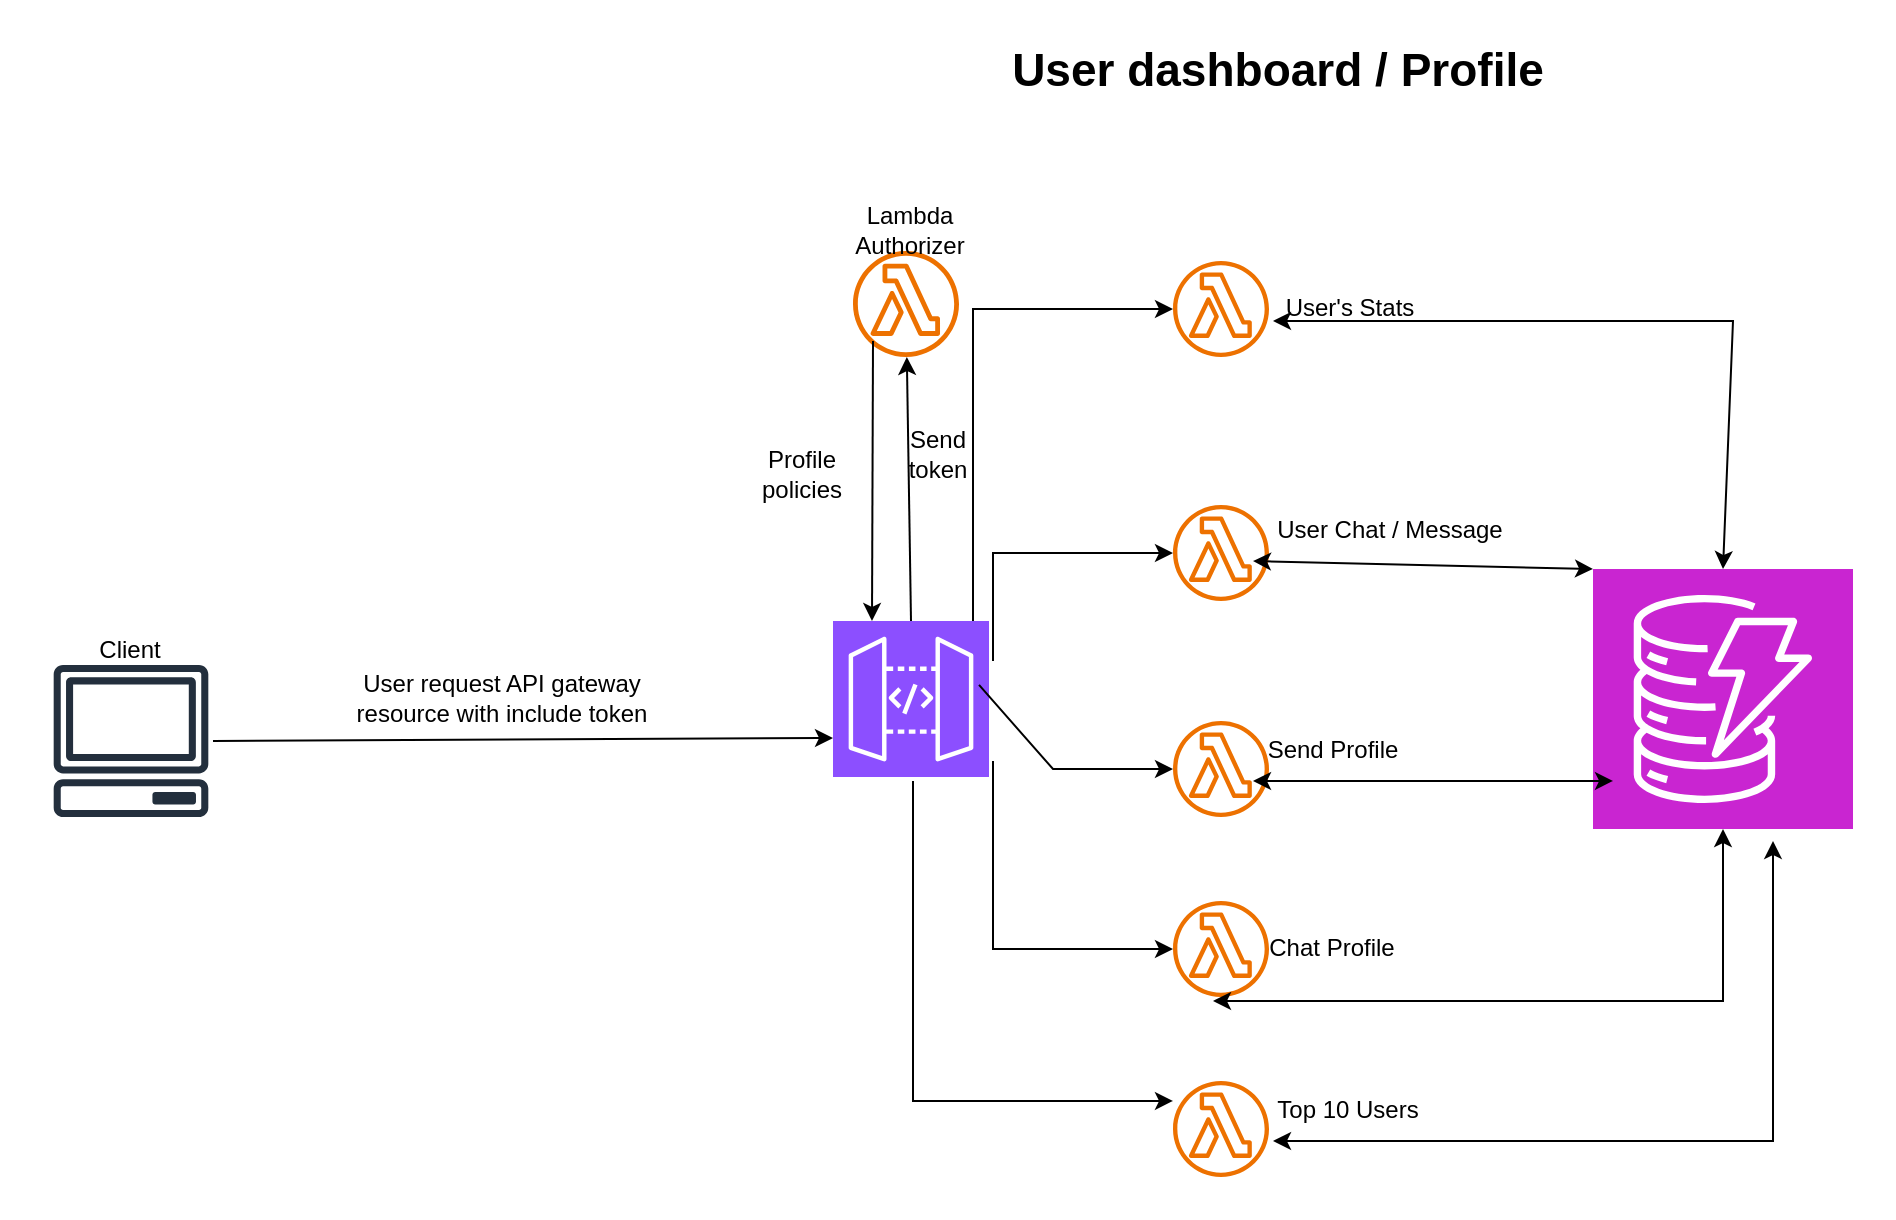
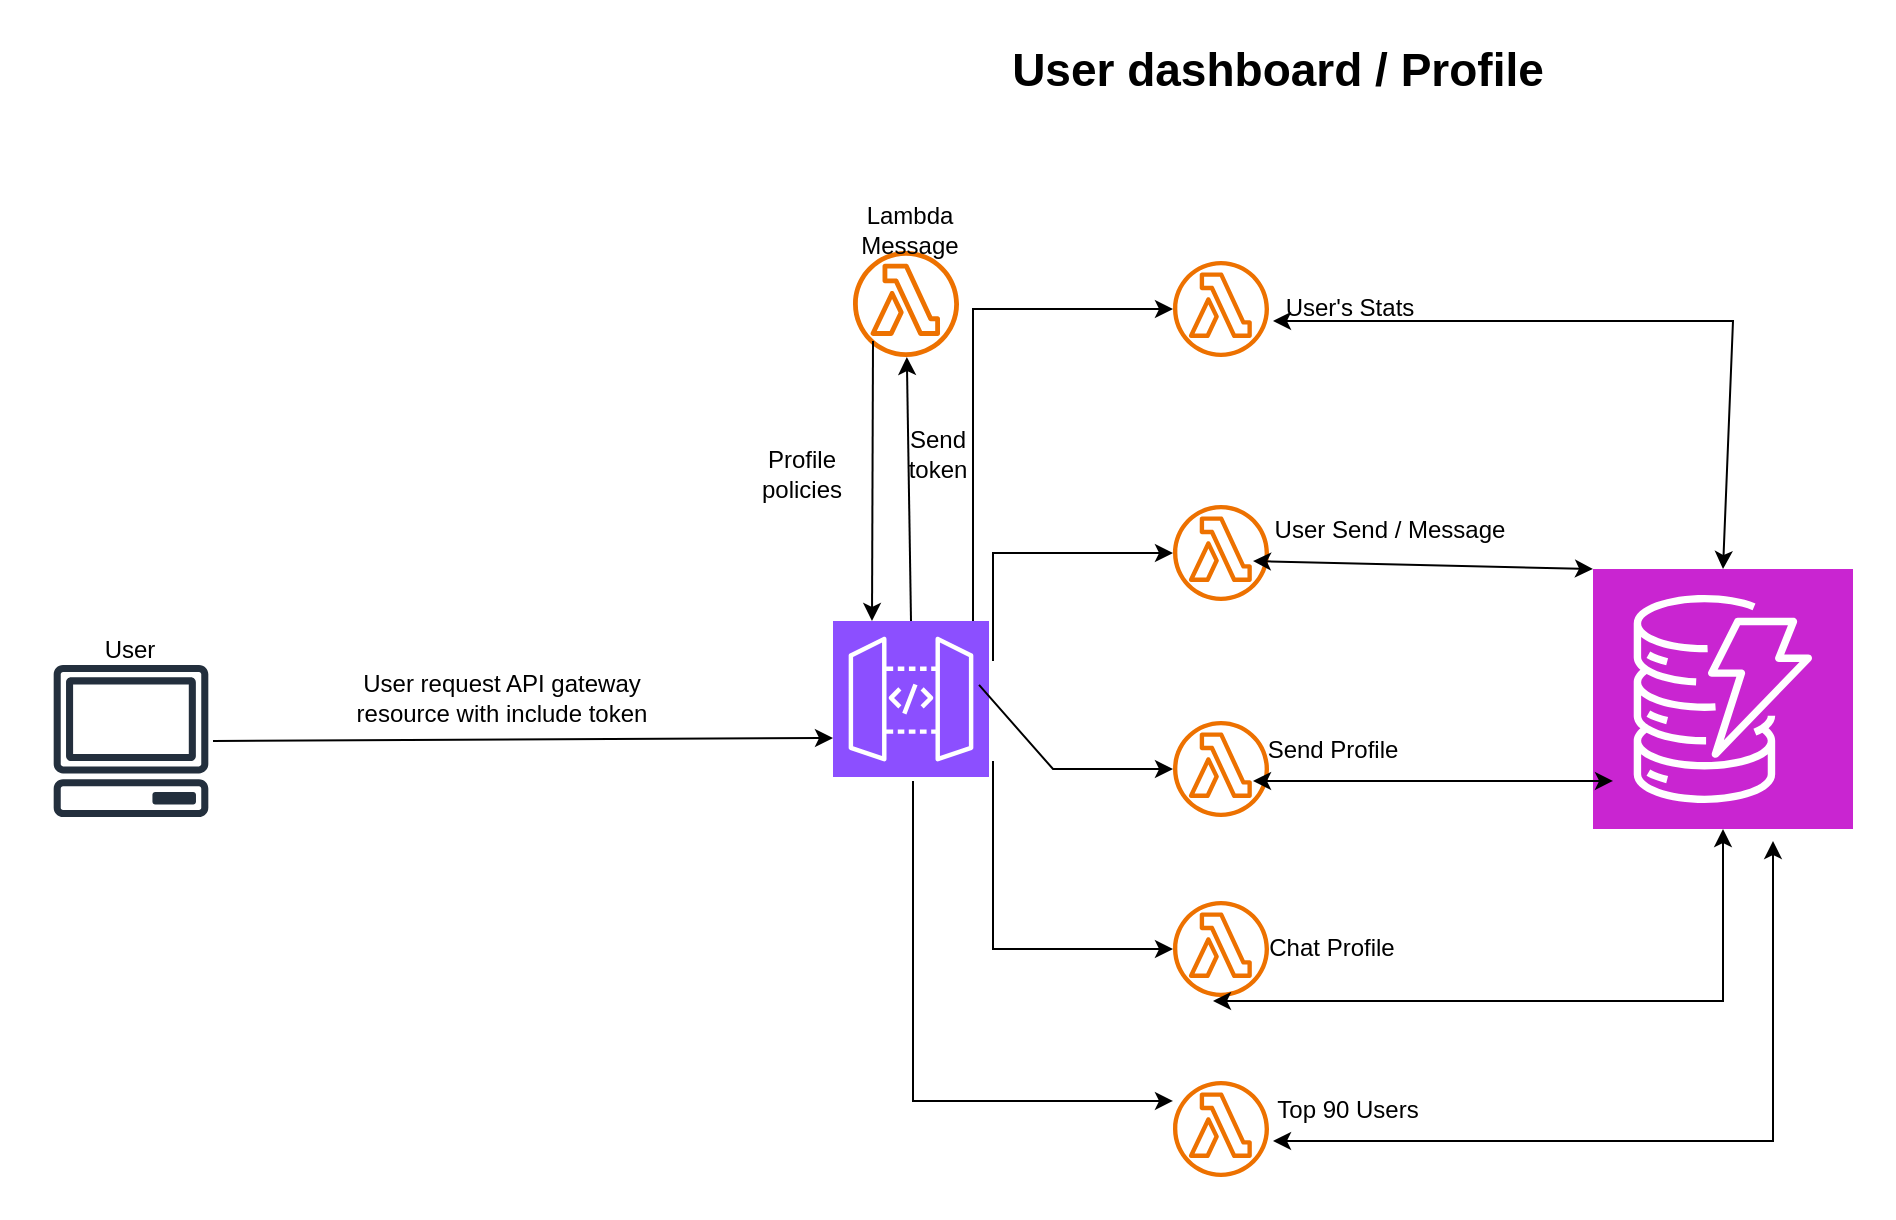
node "Lambda Authorizer": label "Lambda Authorizer" -> "Lambda Message"
node "User Chat / Message": label "User Chat / Message" -> "User Send / Message"
node "Client": label "Client" -> "User"
node "Top 10 Users": label "Top 10 Users" -> "Top 90 Users"
